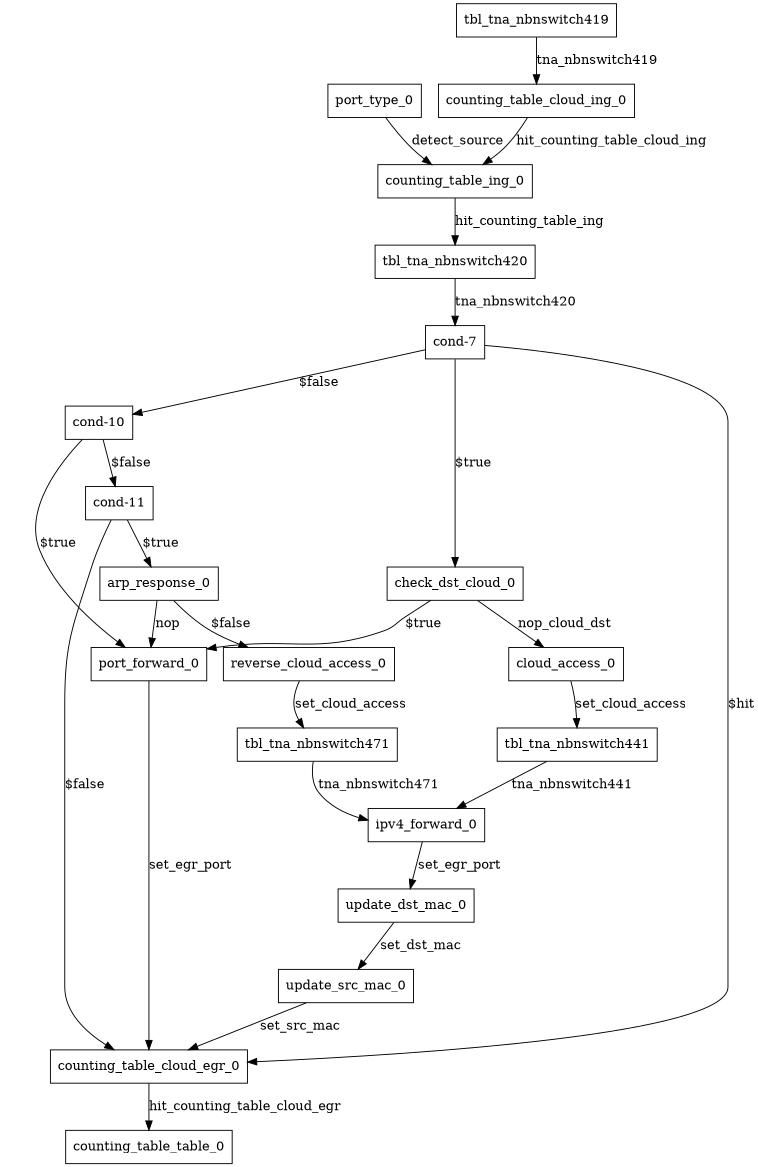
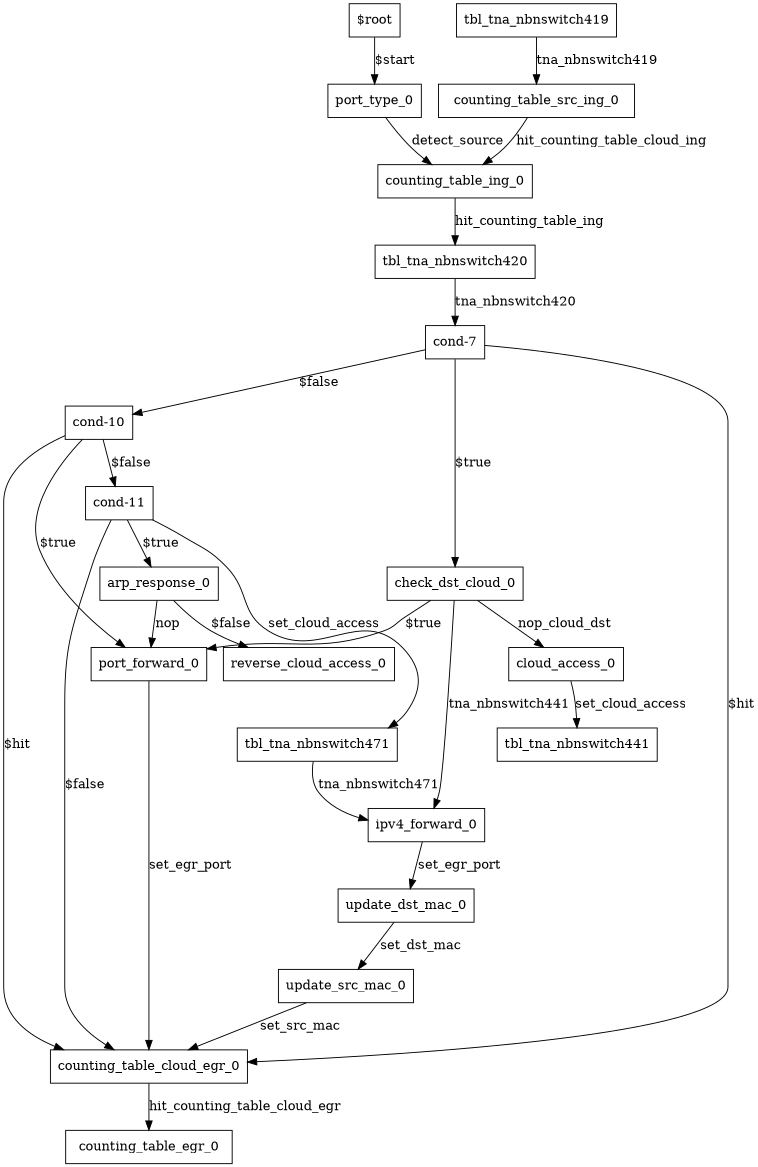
node "$root": added
node "counting_table_cloud_ing_0": label "counting_table_cloud_ing_0" -> "counting_table_src_ing_0"
edge "reverse_cloud_access_0" -> "tbl_tna_nbnswitch471": now "cond-11" -> "tbl_tna_nbnswitch471"
edge "cond-10" -> "counting_table_cloud_egr_0": added, label "$hit"
edge "tbl_tna_nbnswitch441" -> "ipv4_forward_0": now "check_dst_cloud_0" -> "ipv4_forward_0"
node "counting_table_table_0": label "counting_table_table_0" -> "counting_table_egr_0"
